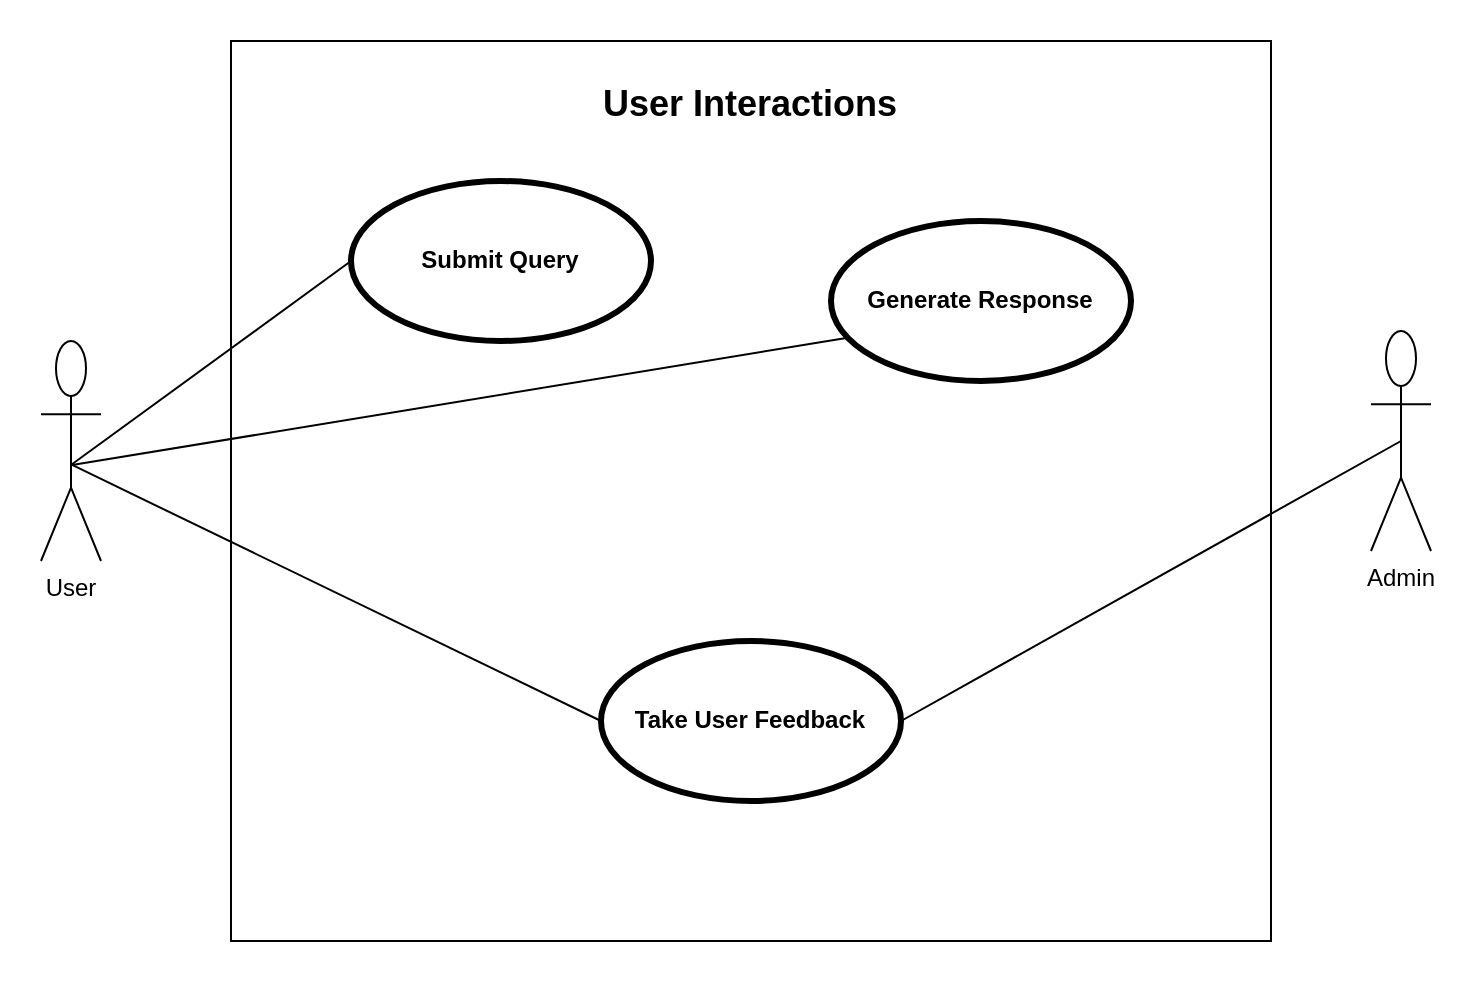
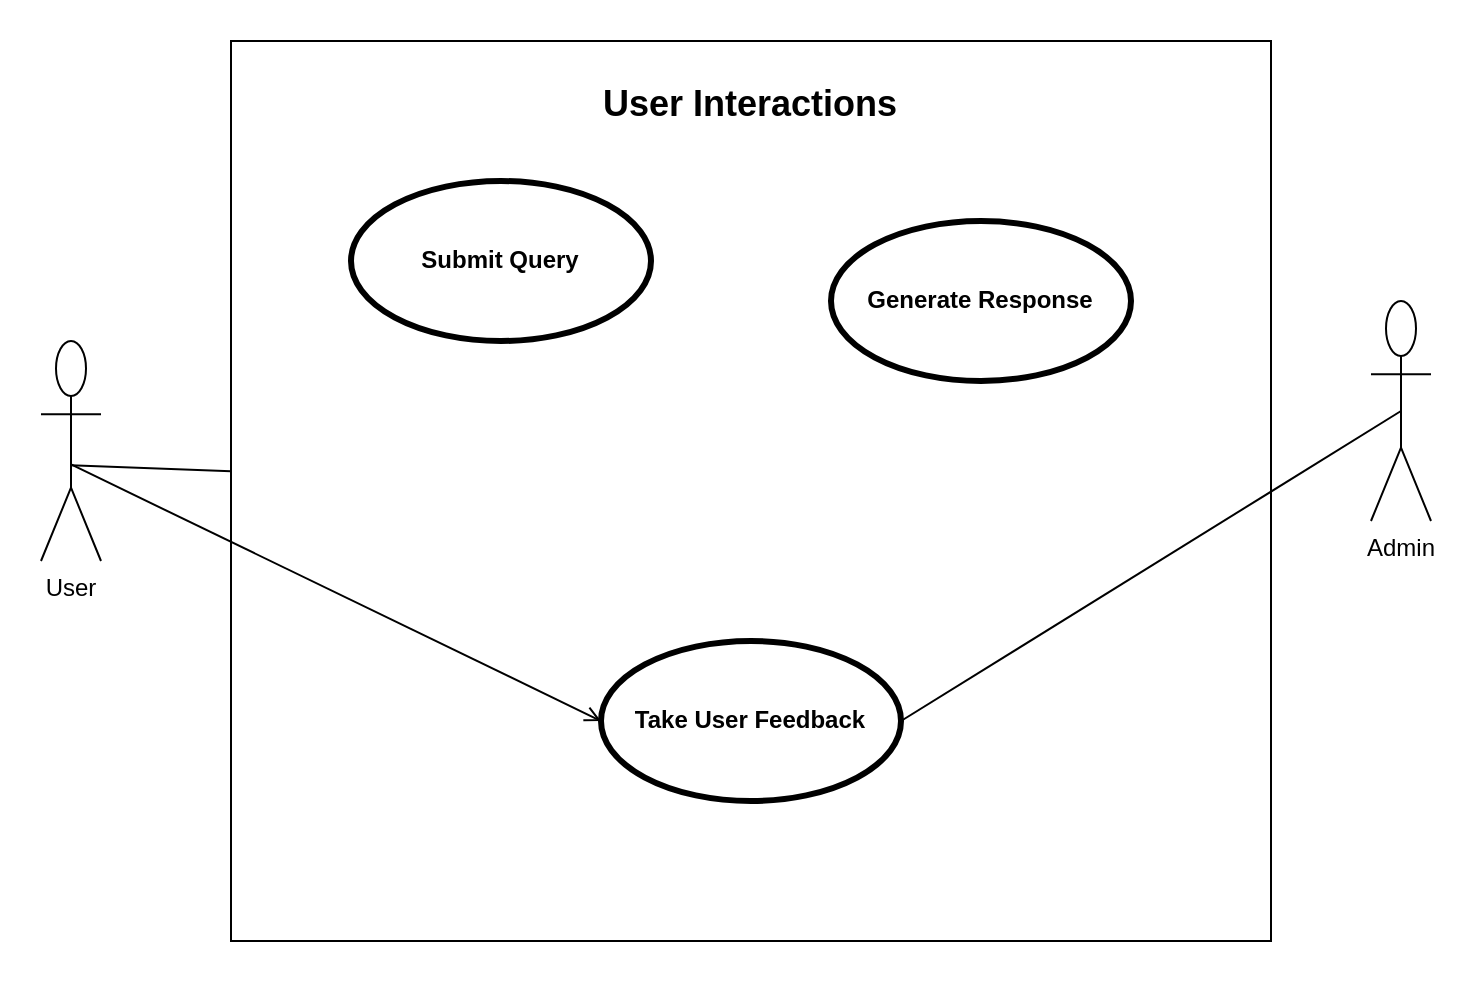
edge "Submit Query" -- "User": removed
edge "Generate Response" -- "User": now "User Interactions" -- "User"
node "Admin": moved (1401, 441) -> (1401, 411)
edge "User" -- "Take User Feedback": arrowhead none -> open
